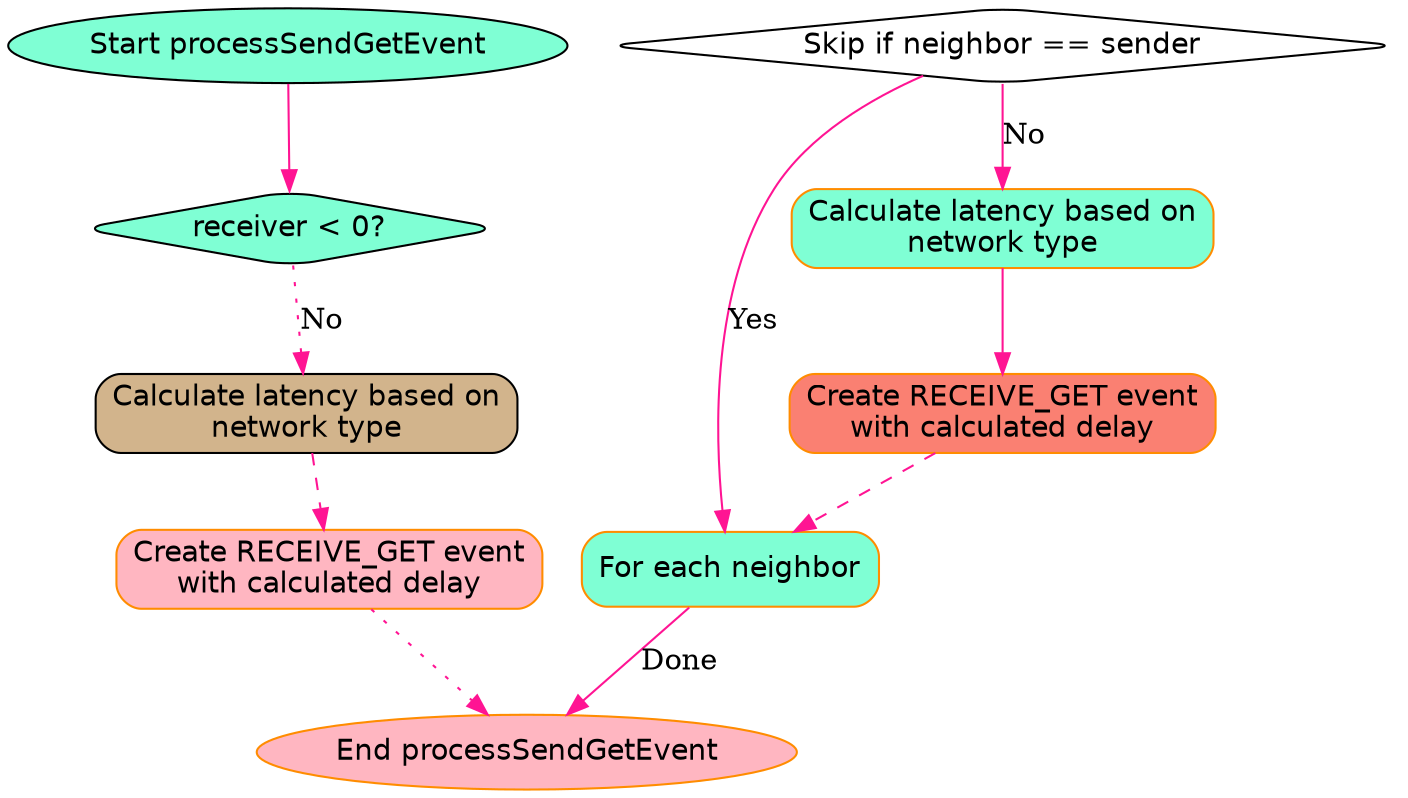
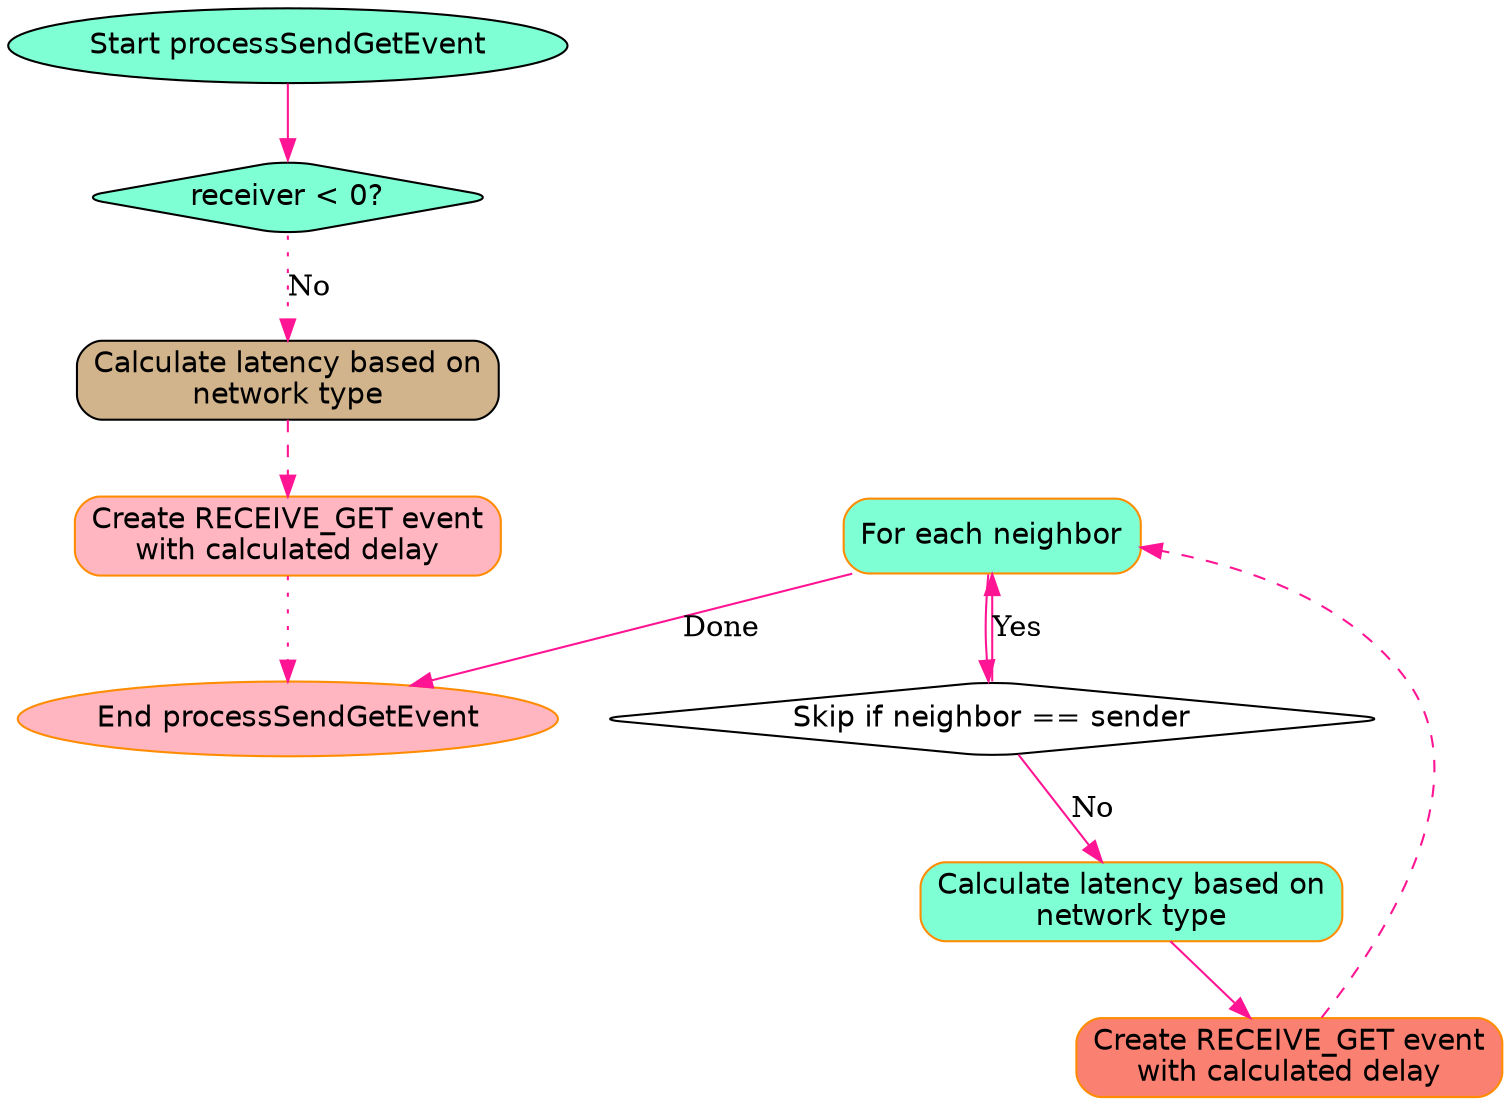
edge "For each neighbor" -> "Skip if neighbor == sender": added
